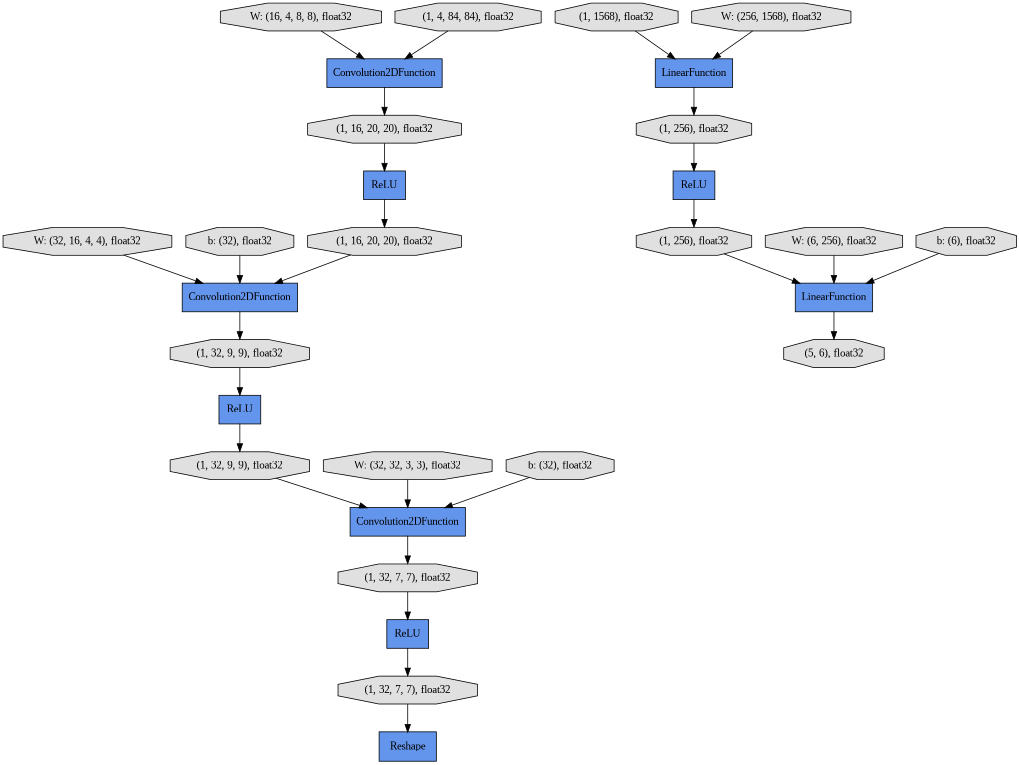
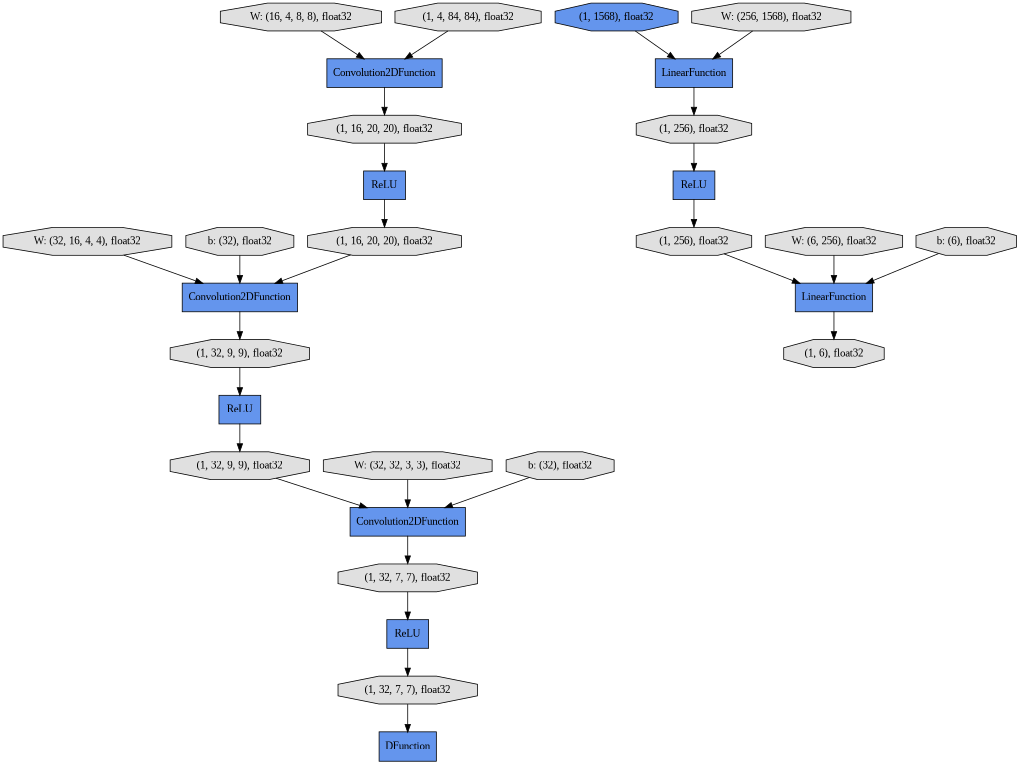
node "(1, 1568), float32": fillcolor #e0e0e0 -> #6495ed
node "(5, 6), float32": label "(5, 6), float32" -> "(1, 6), float32"
node "Reshape": label "Reshape" -> "DFunction"
